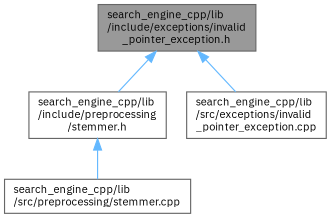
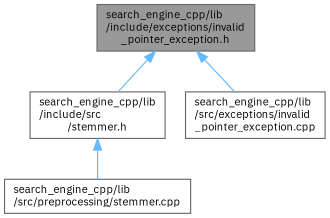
node "search_engine_cpp/lib /include/preprocessing /stemmer.h": label "search_engine_cpp/lib /include/preprocessing /stemmer.h" -> "search_engine_cpp/lib /include/src /stemmer.h"
